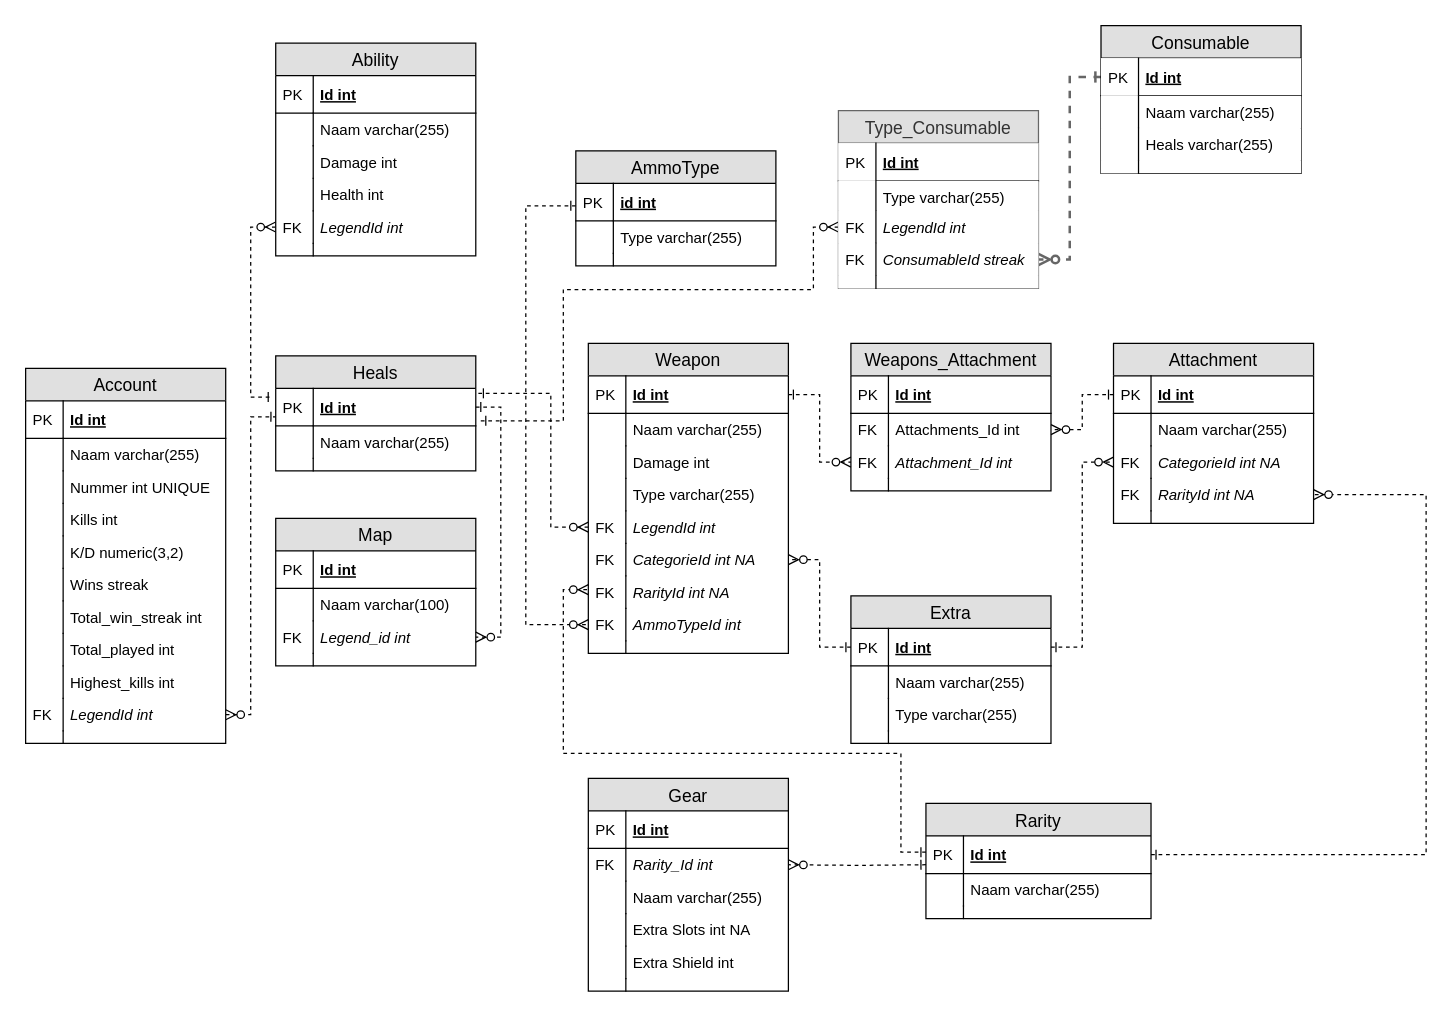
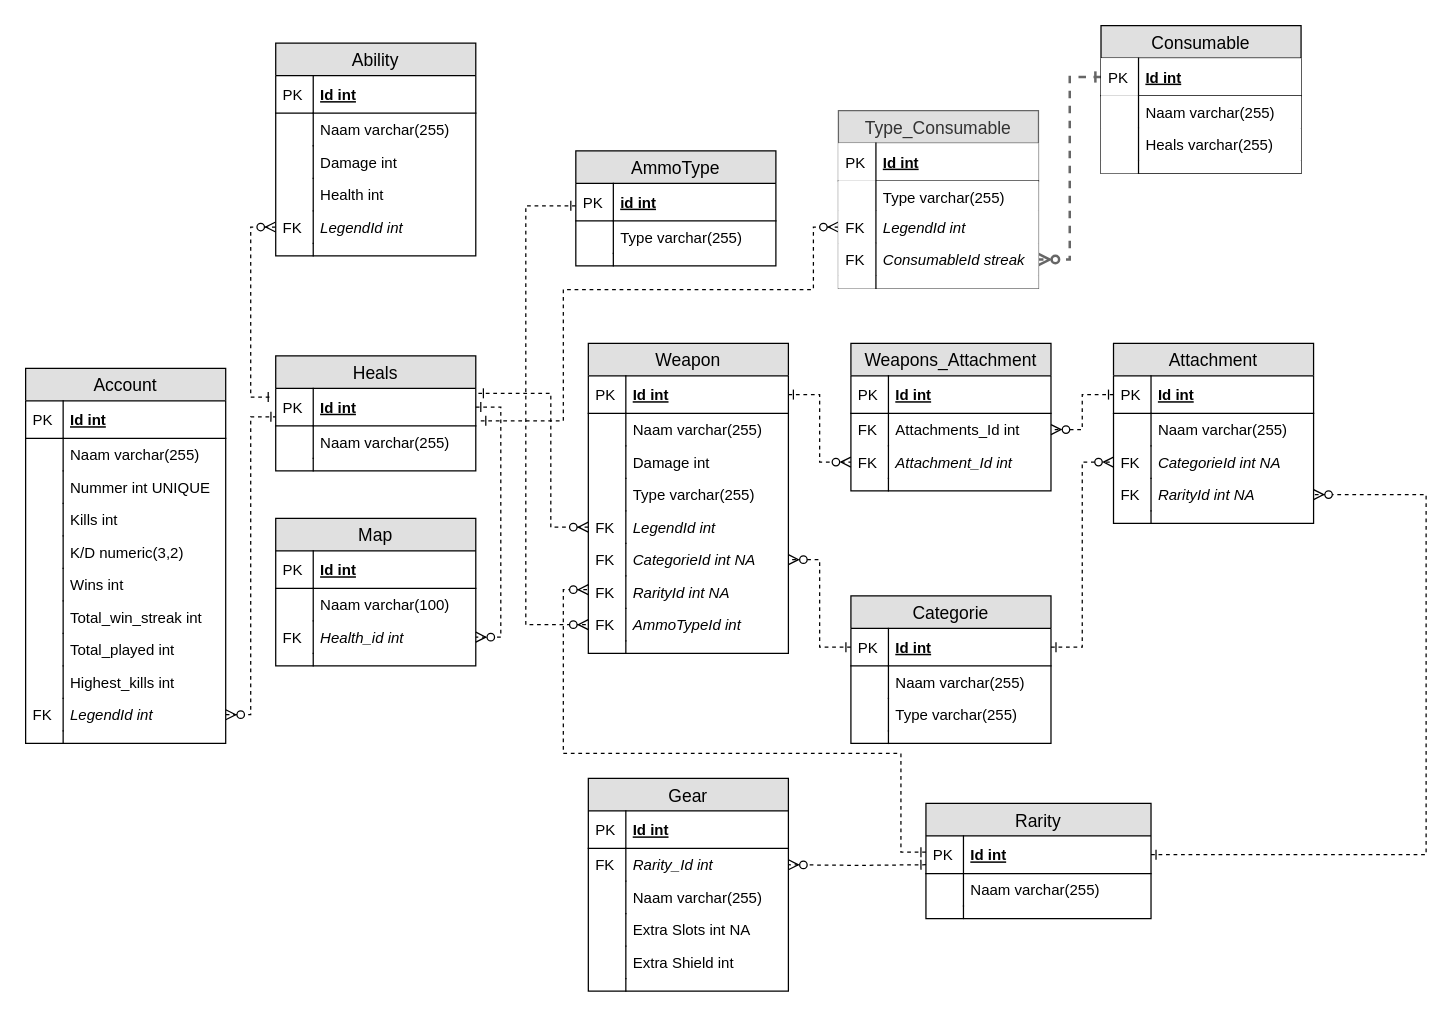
node "Wins streak": label "Wins streak" -> "Wins int"
node "Extra": label "Extra" -> "Categorie"
node "Legend_id int": label "Legend_id int" -> "Health_id int"
